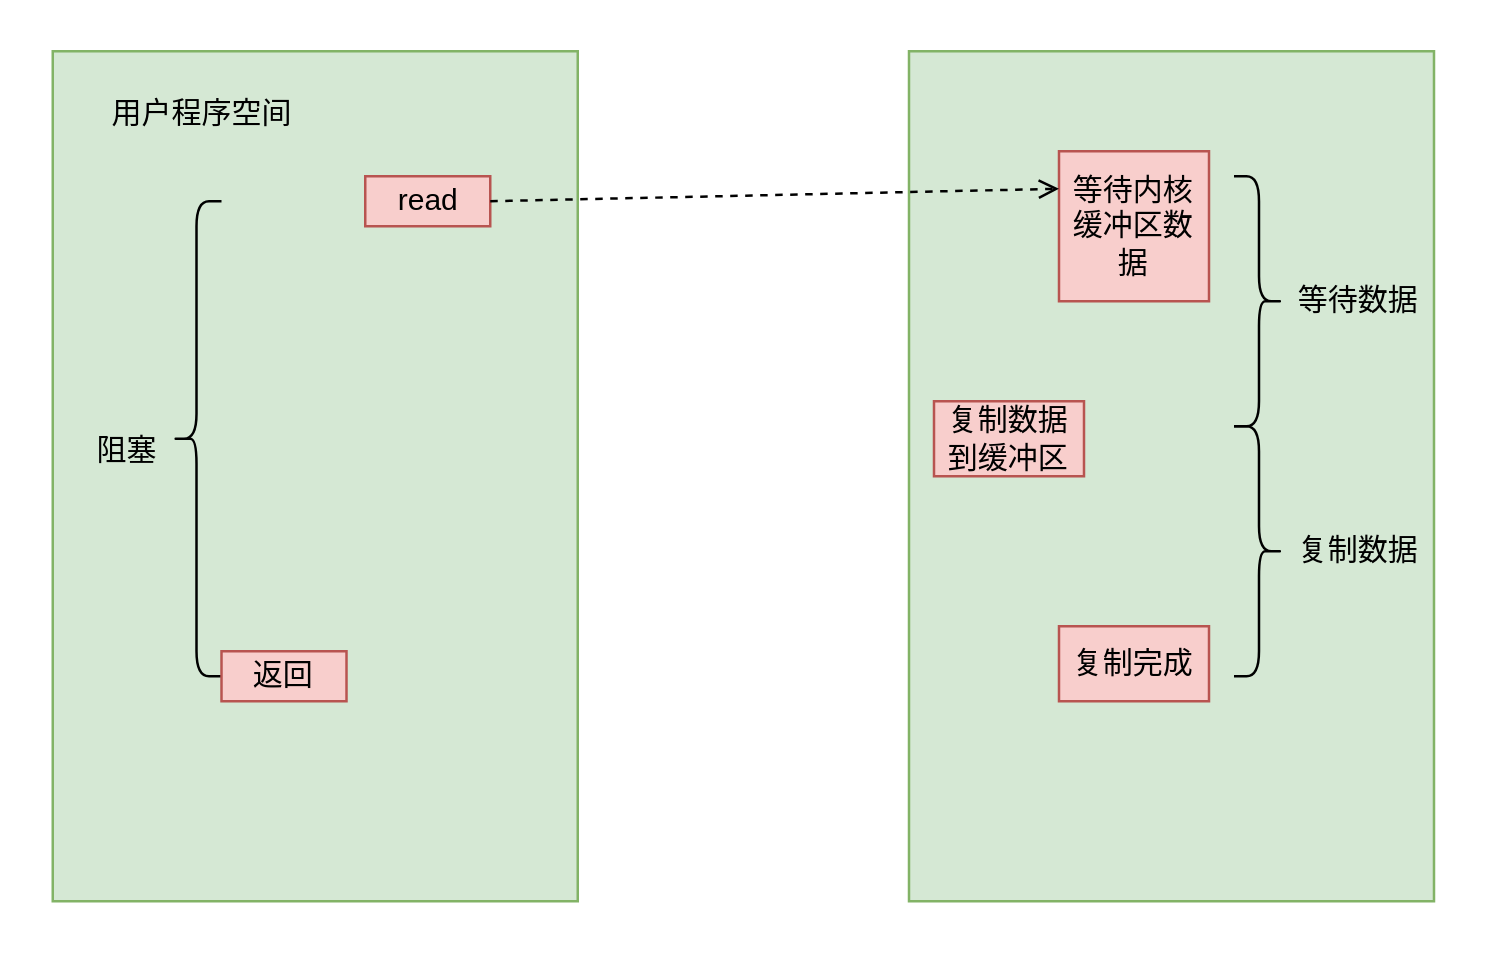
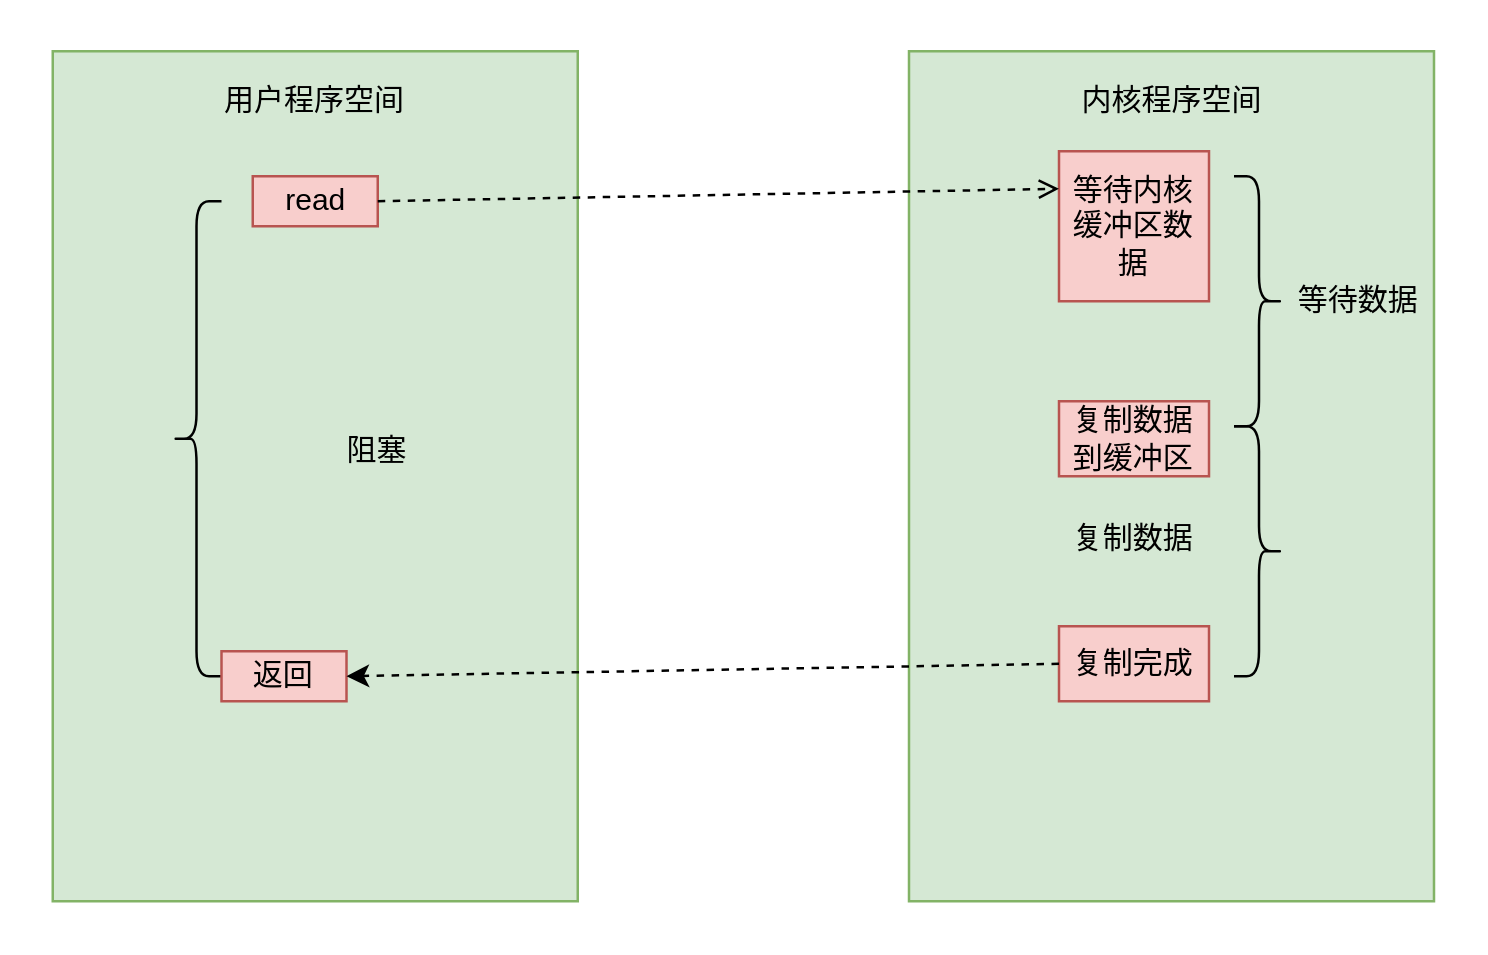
node "内核程序空间": added
node "用户程序空间": moved (203, 114) -> (315, 101)
node "read": moved (428, 201) -> (315, 201)
node "复制数据到缓冲区": moved (1009, 439) -> (1134, 439)
node "阻塞": moved (128, 451) -> (378, 451)
node "复制数据": moved (1359, 551) -> (1134, 539)
edge "复制完成" -> "返回": added
